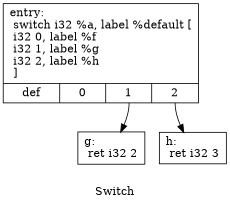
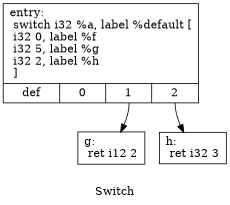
node "entry:": text "i32 1, label %g" -> "i32 5, label %g"
node "g:": text "ret i32 2" -> "ret i12 2"
